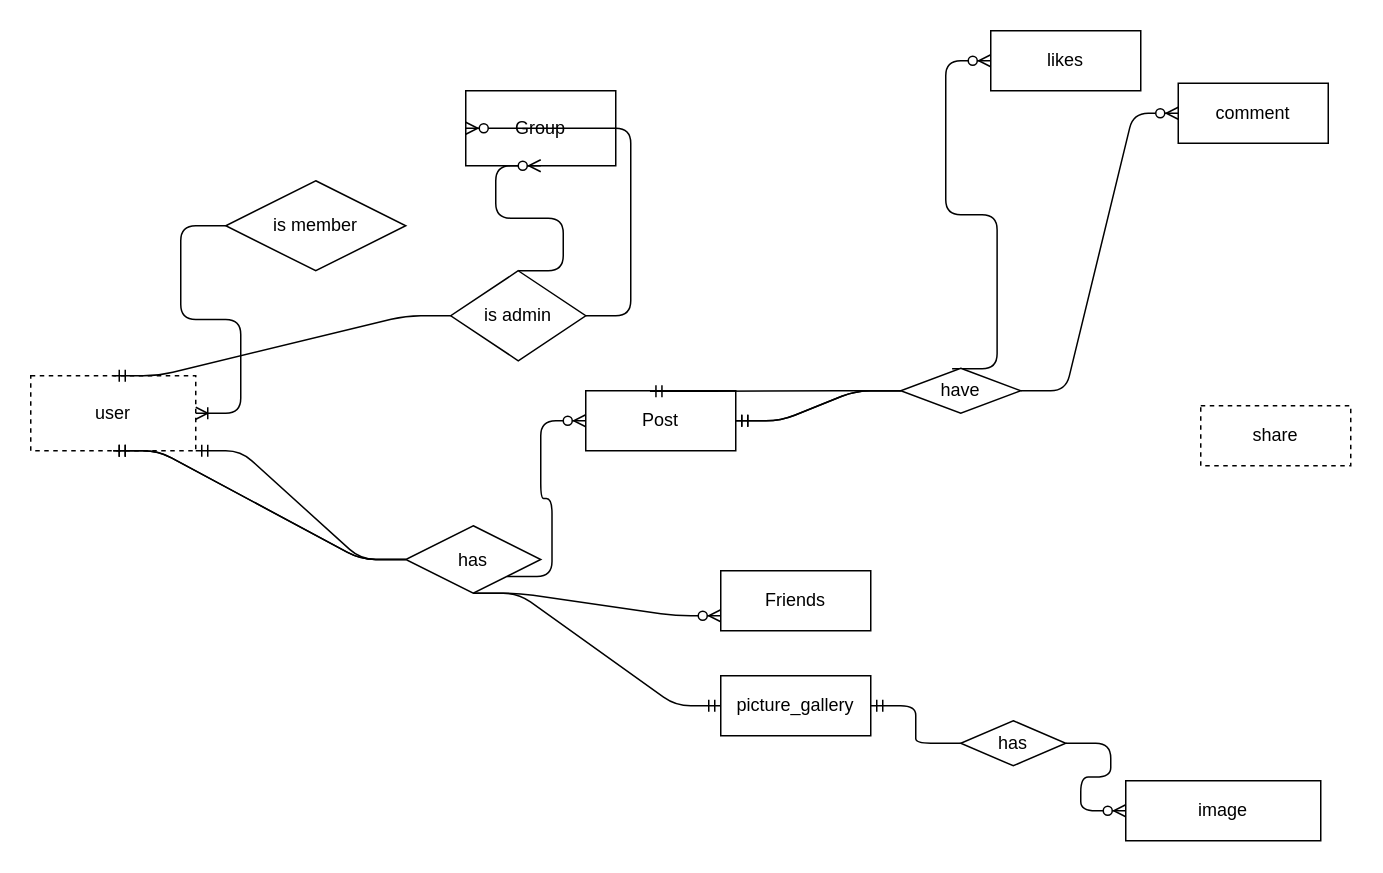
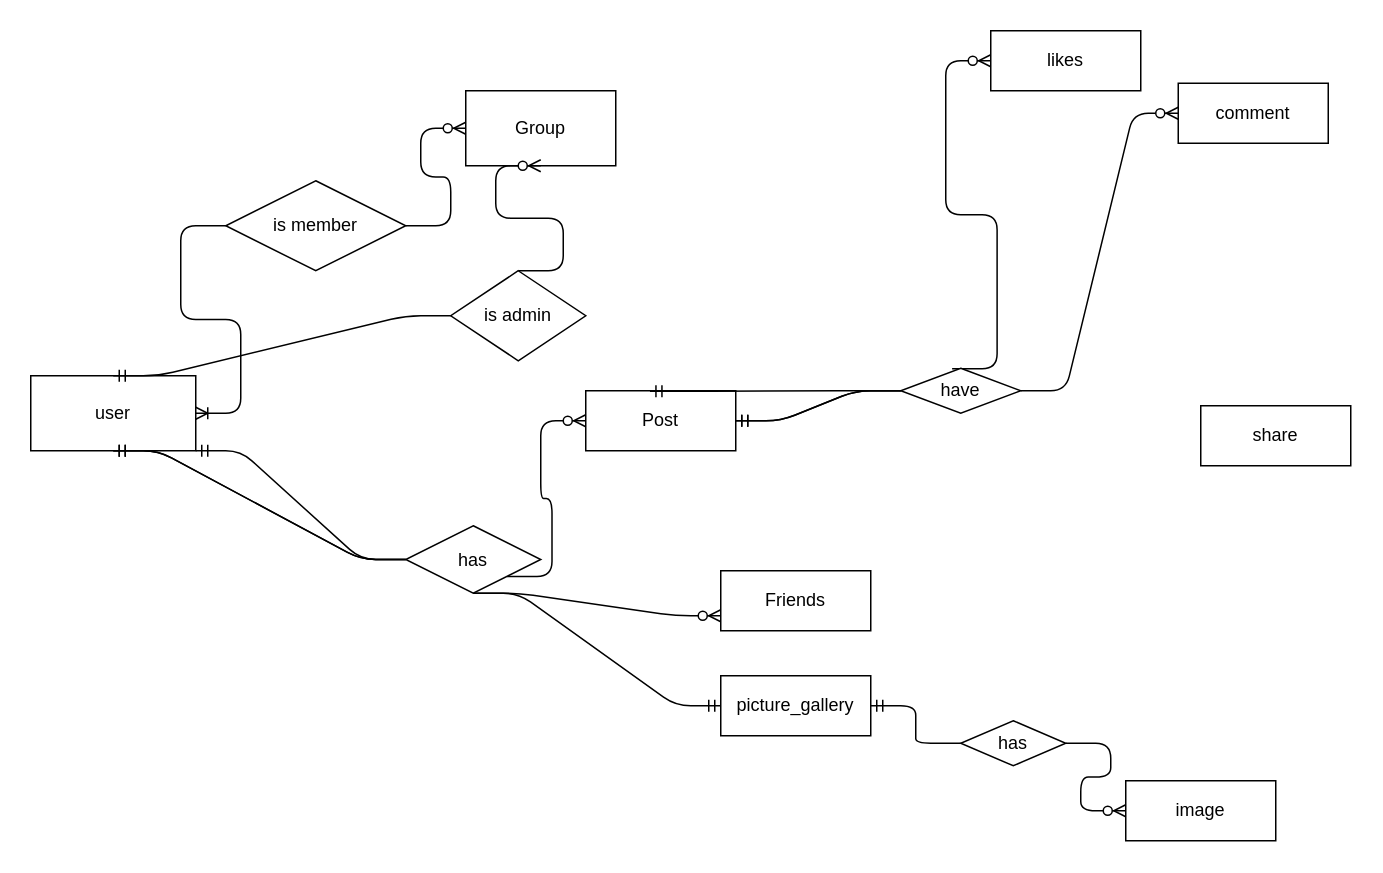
edge "is admin" -> "Group": now "is member" -> "Group"
node "user": style dashed -> solid
node "share": style dashed -> solid
node "image": size 195x60 -> 150x60
